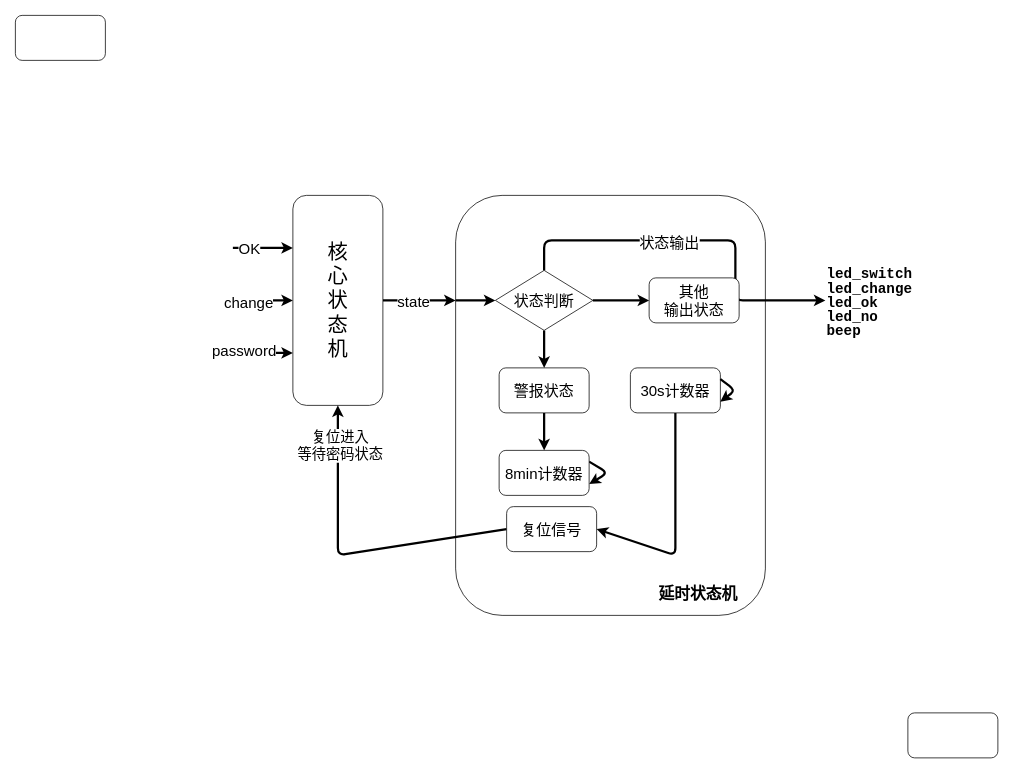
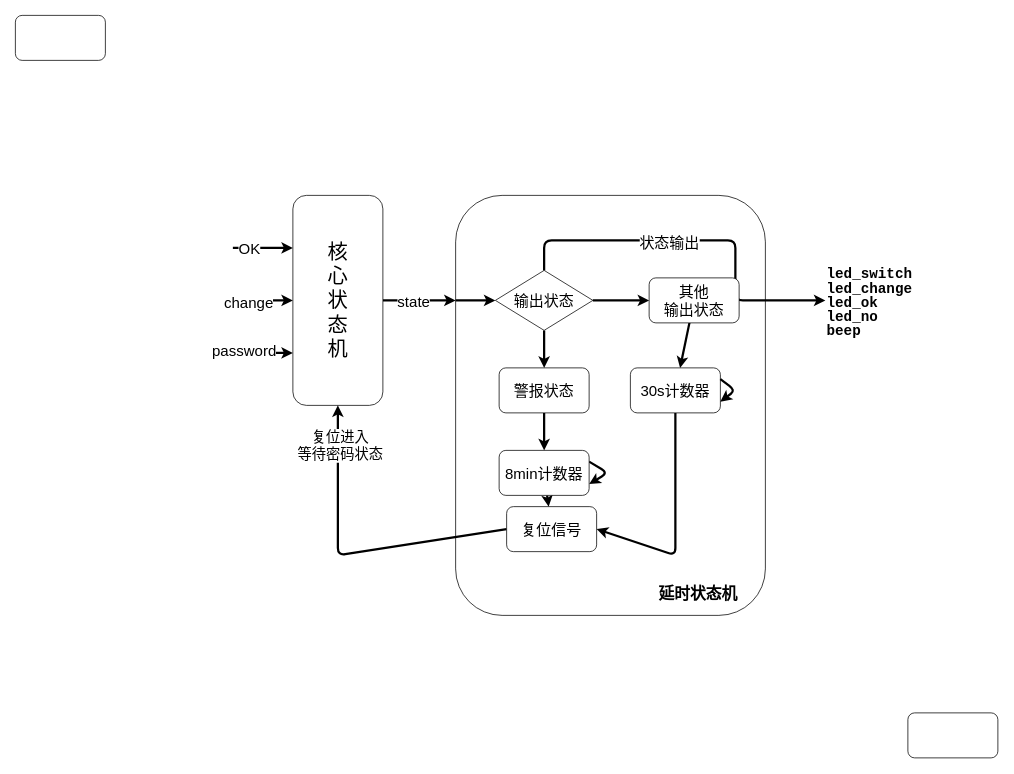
node "状态判断": label "状态判断" -> "输出状态"
edge "其他 输出状态" -> "30s计数器": added
edge "8min计数器" -> "复位信号": added
